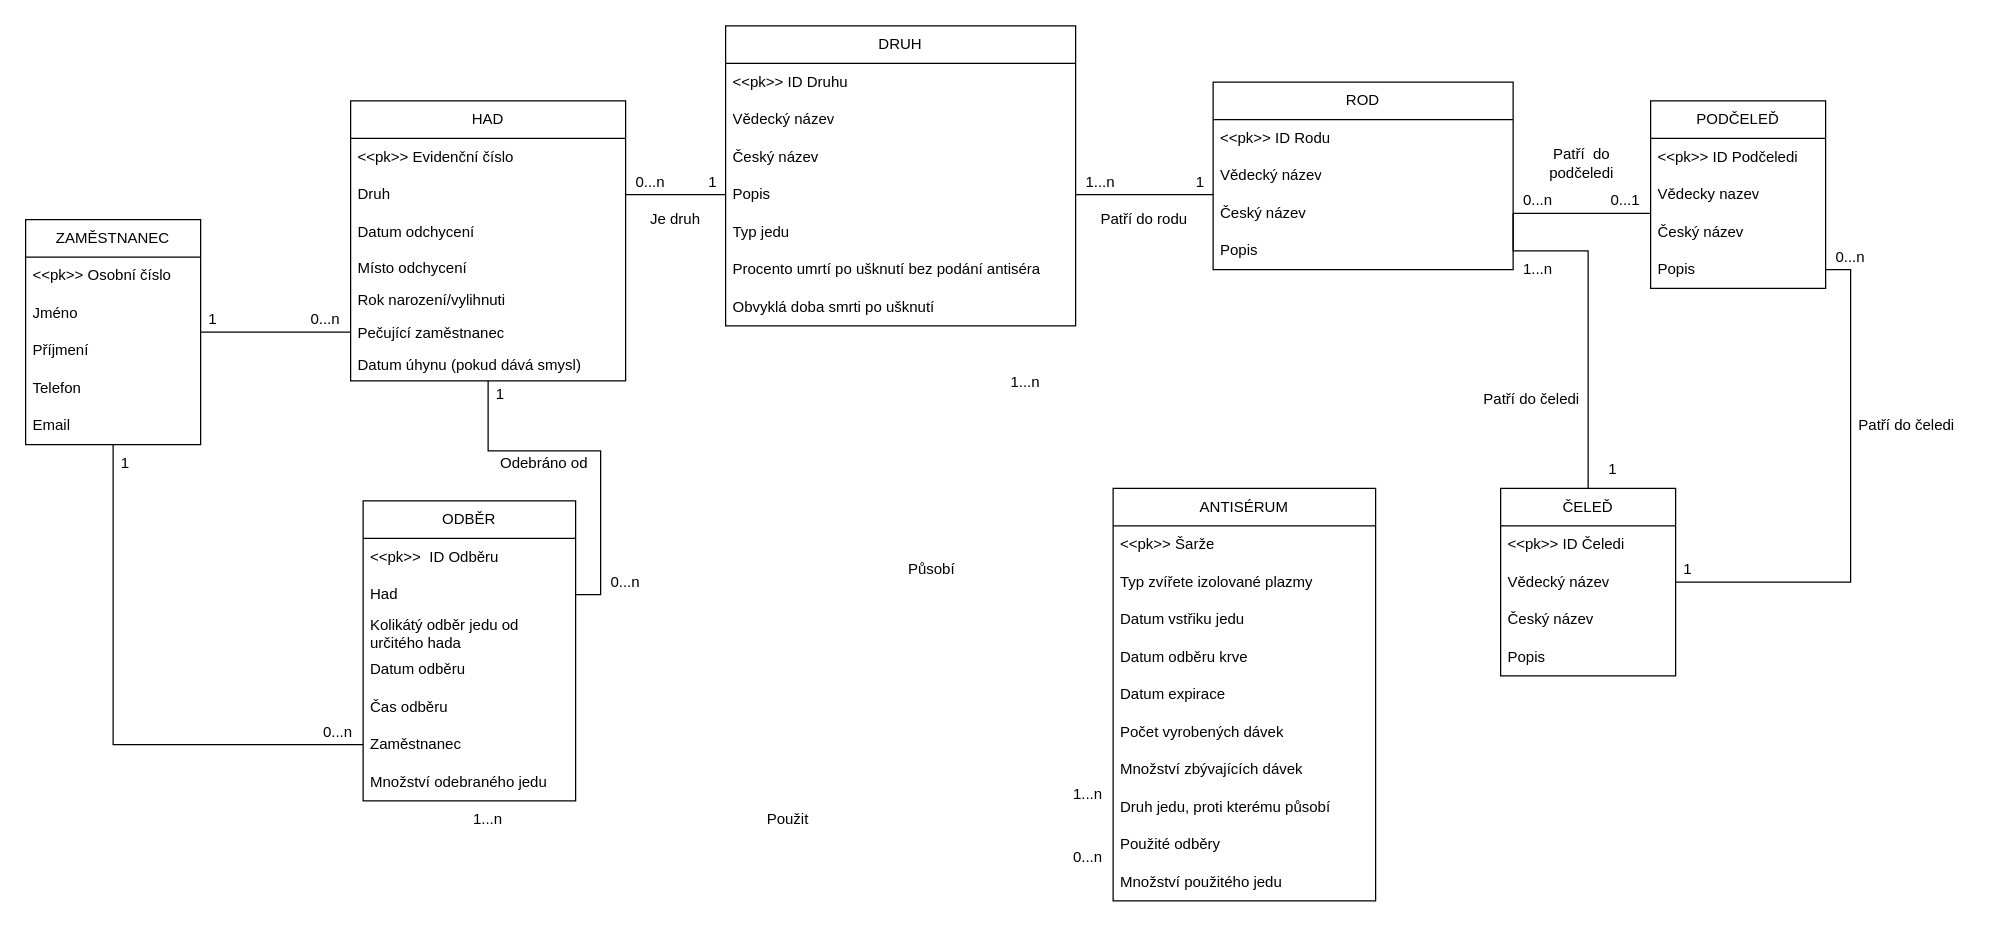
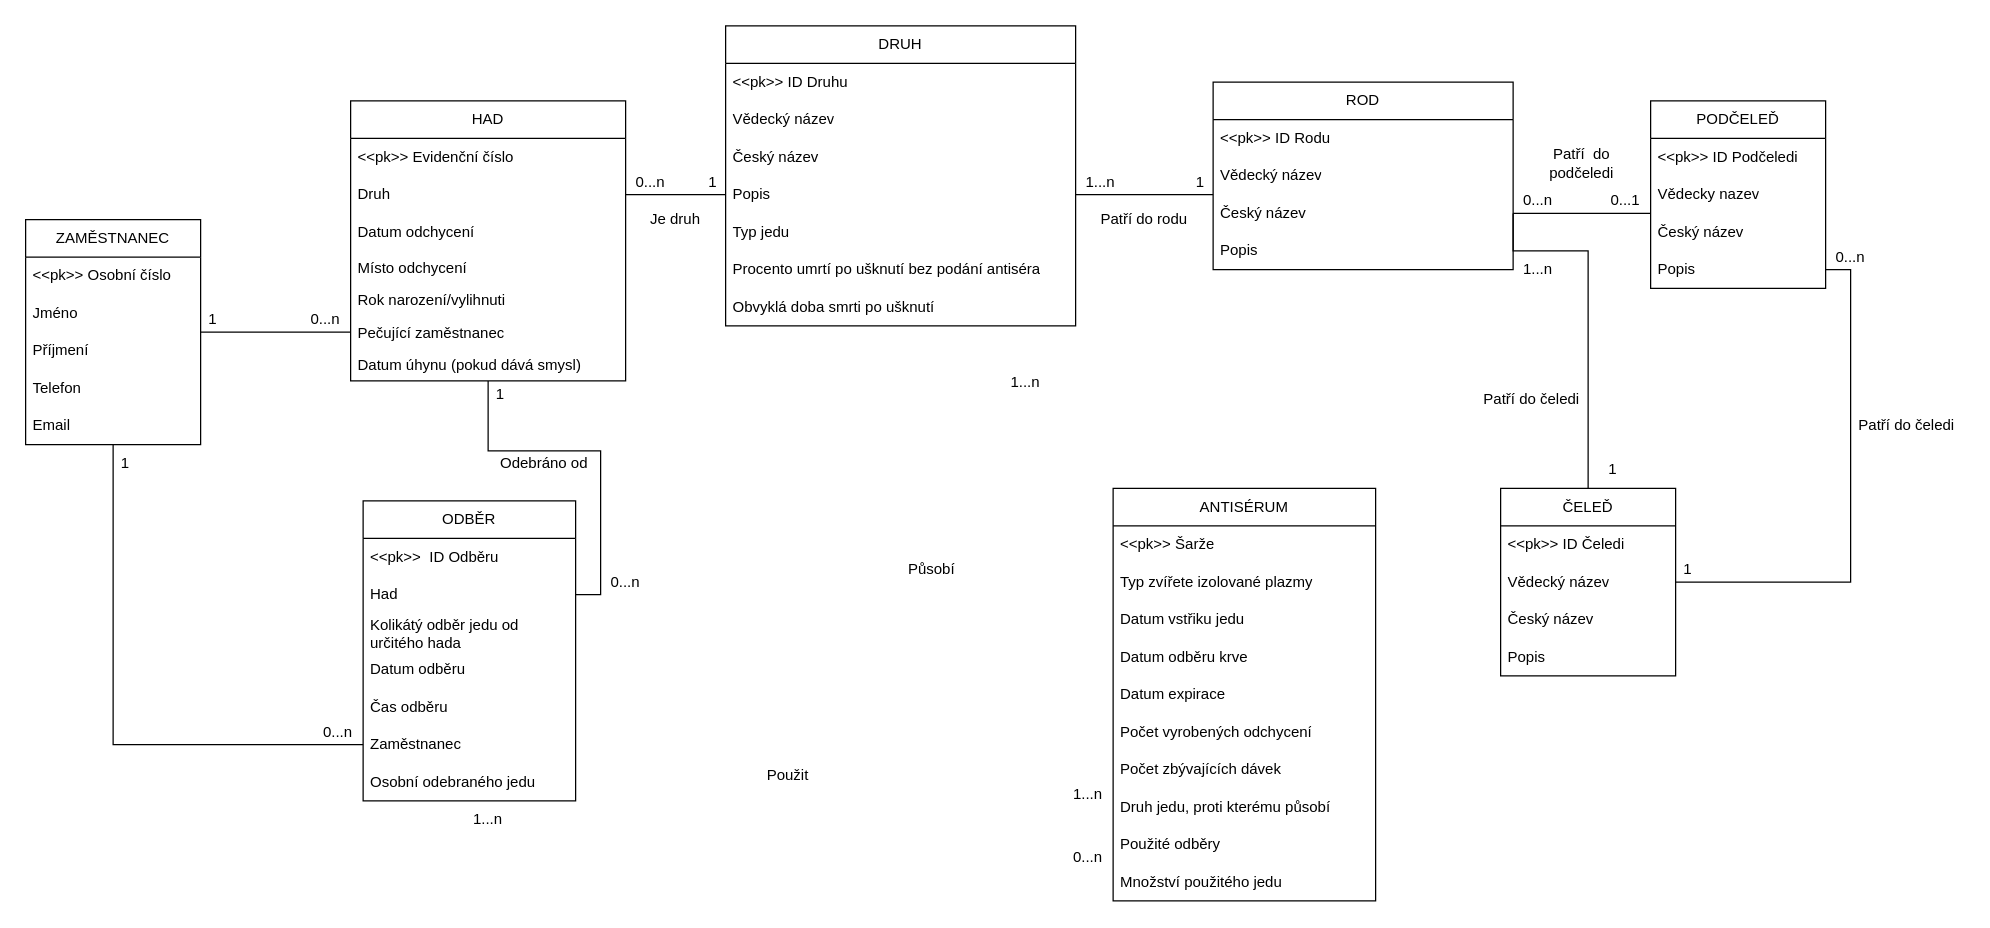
node "Počet vyrobených dávek": label "Počet vyrobených dávek" -> "Počet vyrobených odchycení"
node "Množství zbývajících dávek": label "Množství zbývajících dávek" -> "Počet zbývajících dávek"
node "Množství odebraného jedu": label "Množství odebraného jedu" -> "Osobní odebraného jedu"
node "Použit": moved (788, 819) -> (788, 776)
